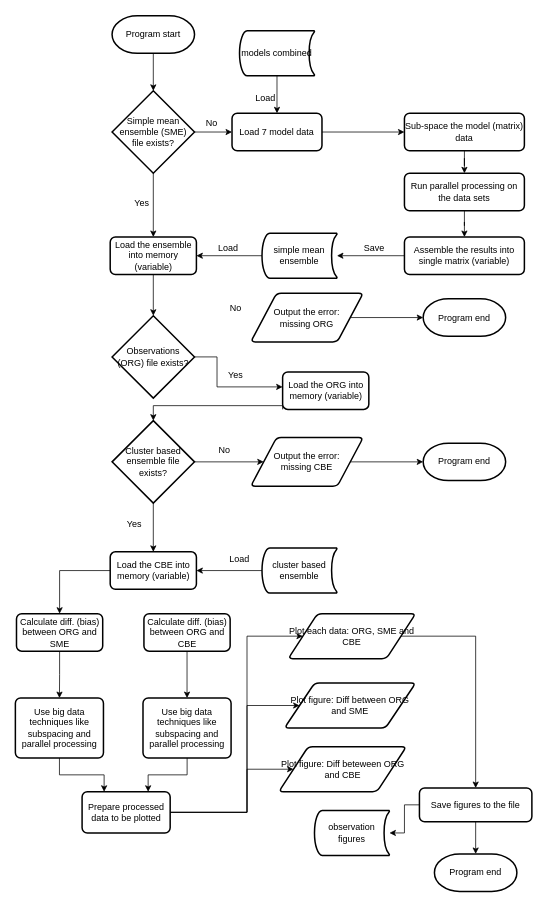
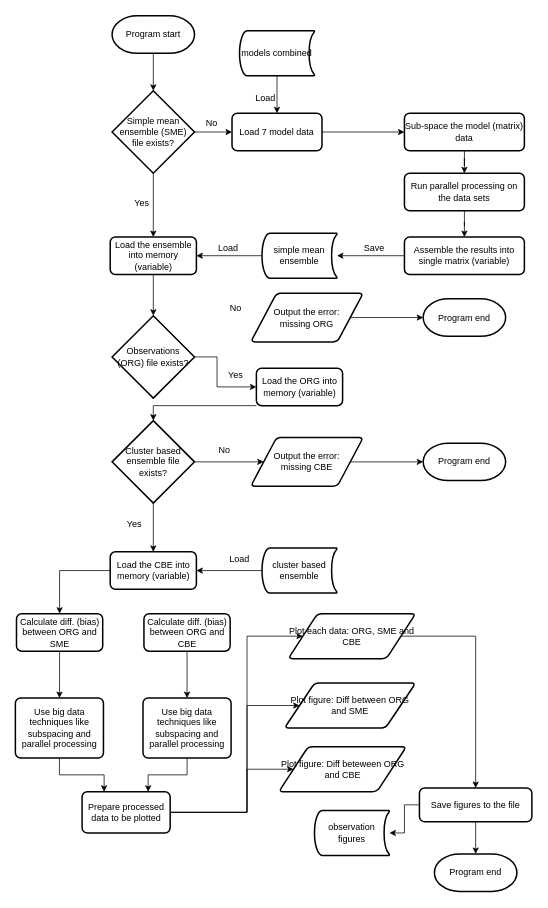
node "Load the ORG into memory (variable)": moved (326, 390) -> (300, 387)
